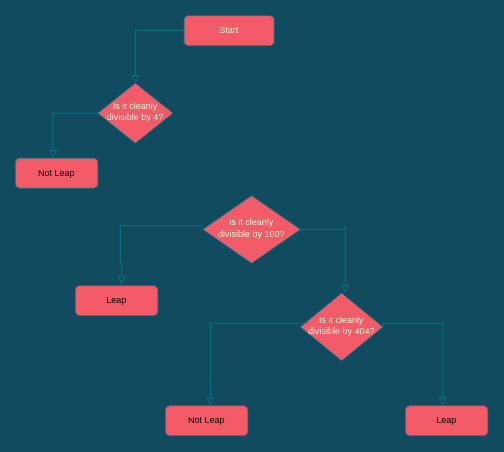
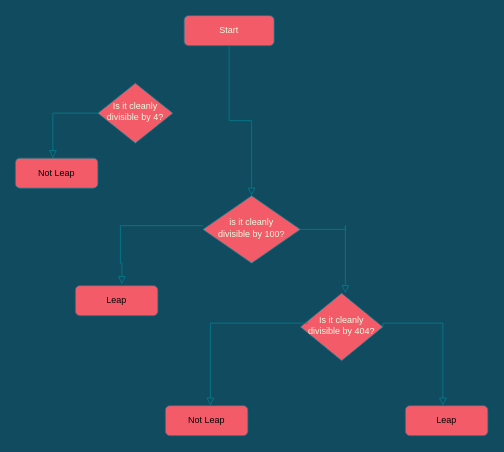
edge "Start" -> "Is it cleanly divisible by 4?": now "Start" -> "is it cleanly divisible by 100?"
